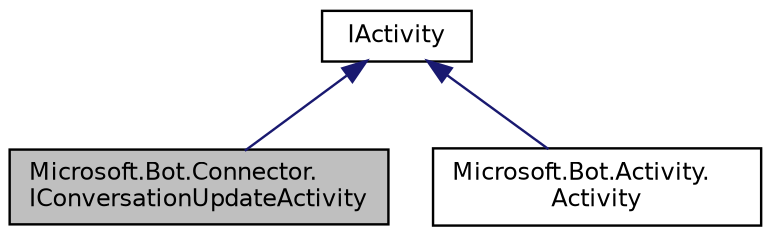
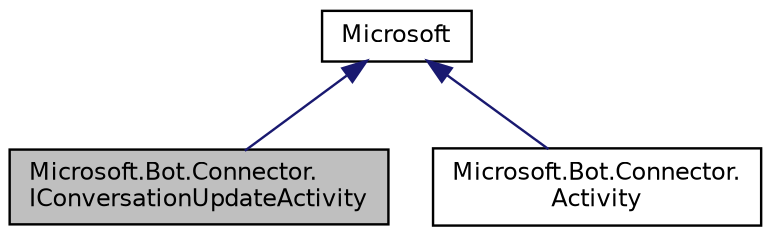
node "IActivity": label "IActivity" -> "Microsoft"
node "Microsoft.Bot.Activity. Activity": label "Microsoft.Bot.Activity. Activity" -> "Microsoft.Bot.Connector. Activity"
